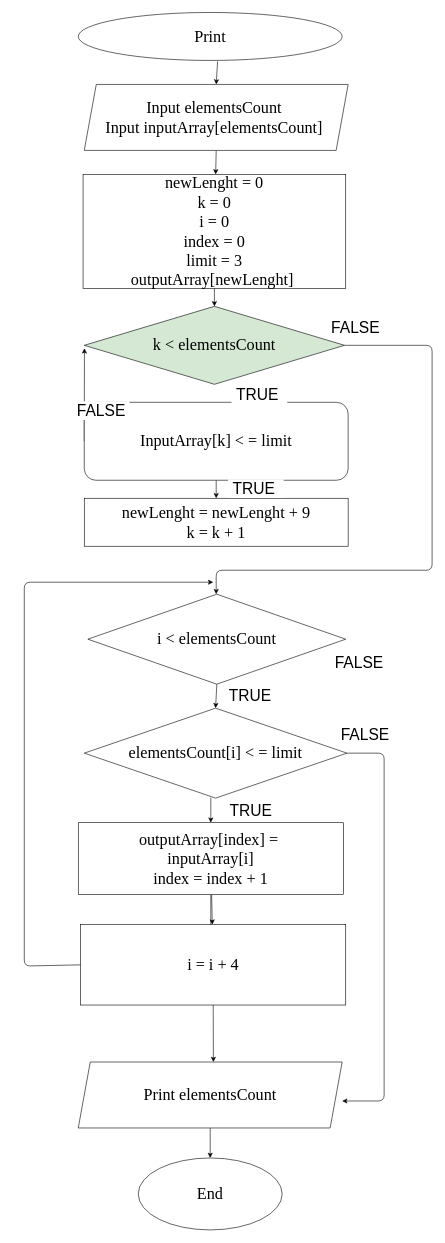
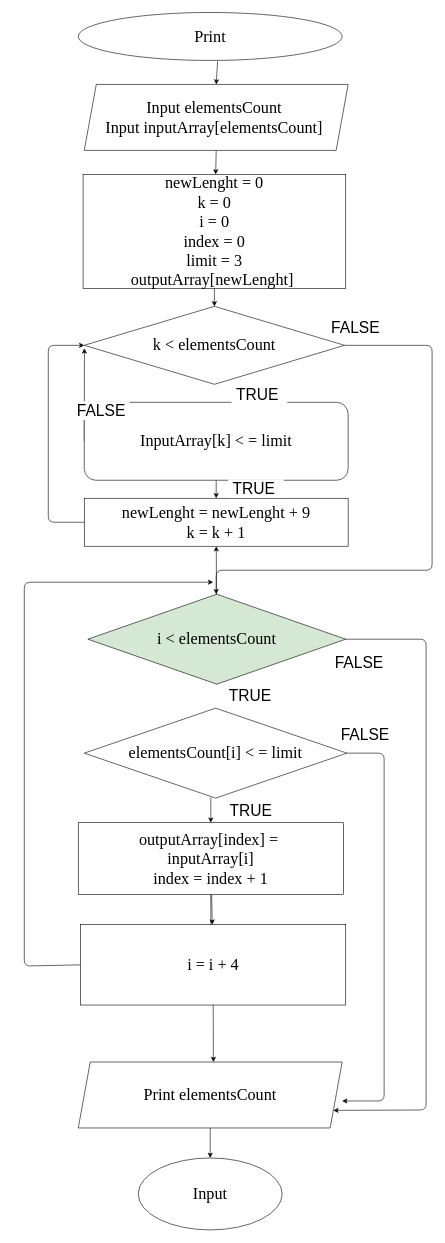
node "k < elementsCount": fillcolor #d5e8d4 -> #ffffff
edge "newLenght = newLenght + 9 k = k + 1" -> "k < elementsCount": added
node "i < elementsCount": fillcolor #ffffff -> #d5e8d4
edge "i < elementsCount" -> "elementsCount[i] < = limit": now "i < elementsCount" -> "newLenght = newLenght + 9 k = k + 1"
edge "i < elementsCount" -> "Print elementsCount": added
node "End": label "End" -> "Input"
